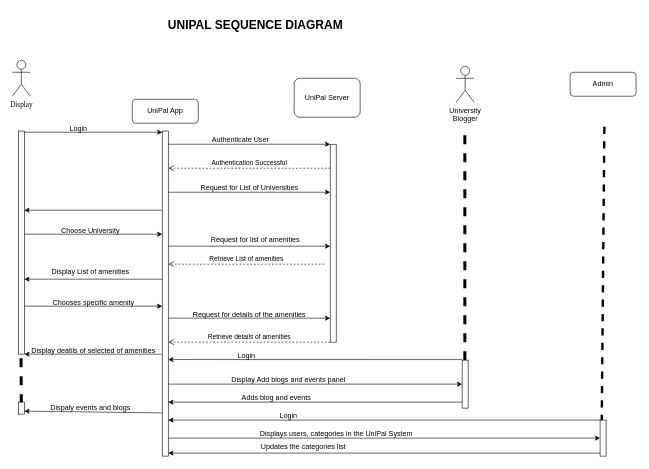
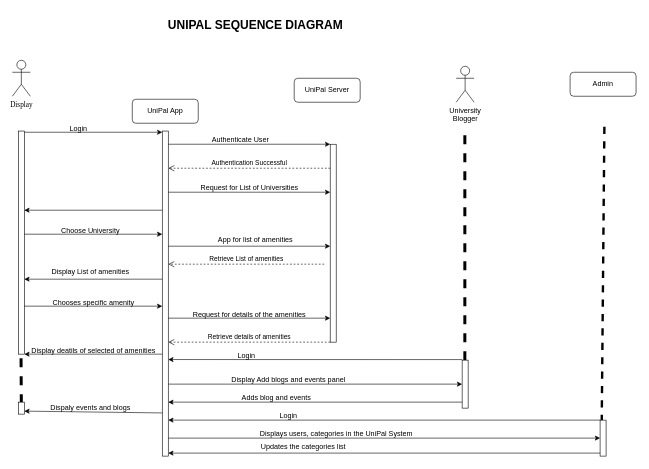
node "UniPal Server": size 66x39 -> 66x24
node "Request for list of amenities": label "Request for list of amenities" -> "App for list of amenities"
